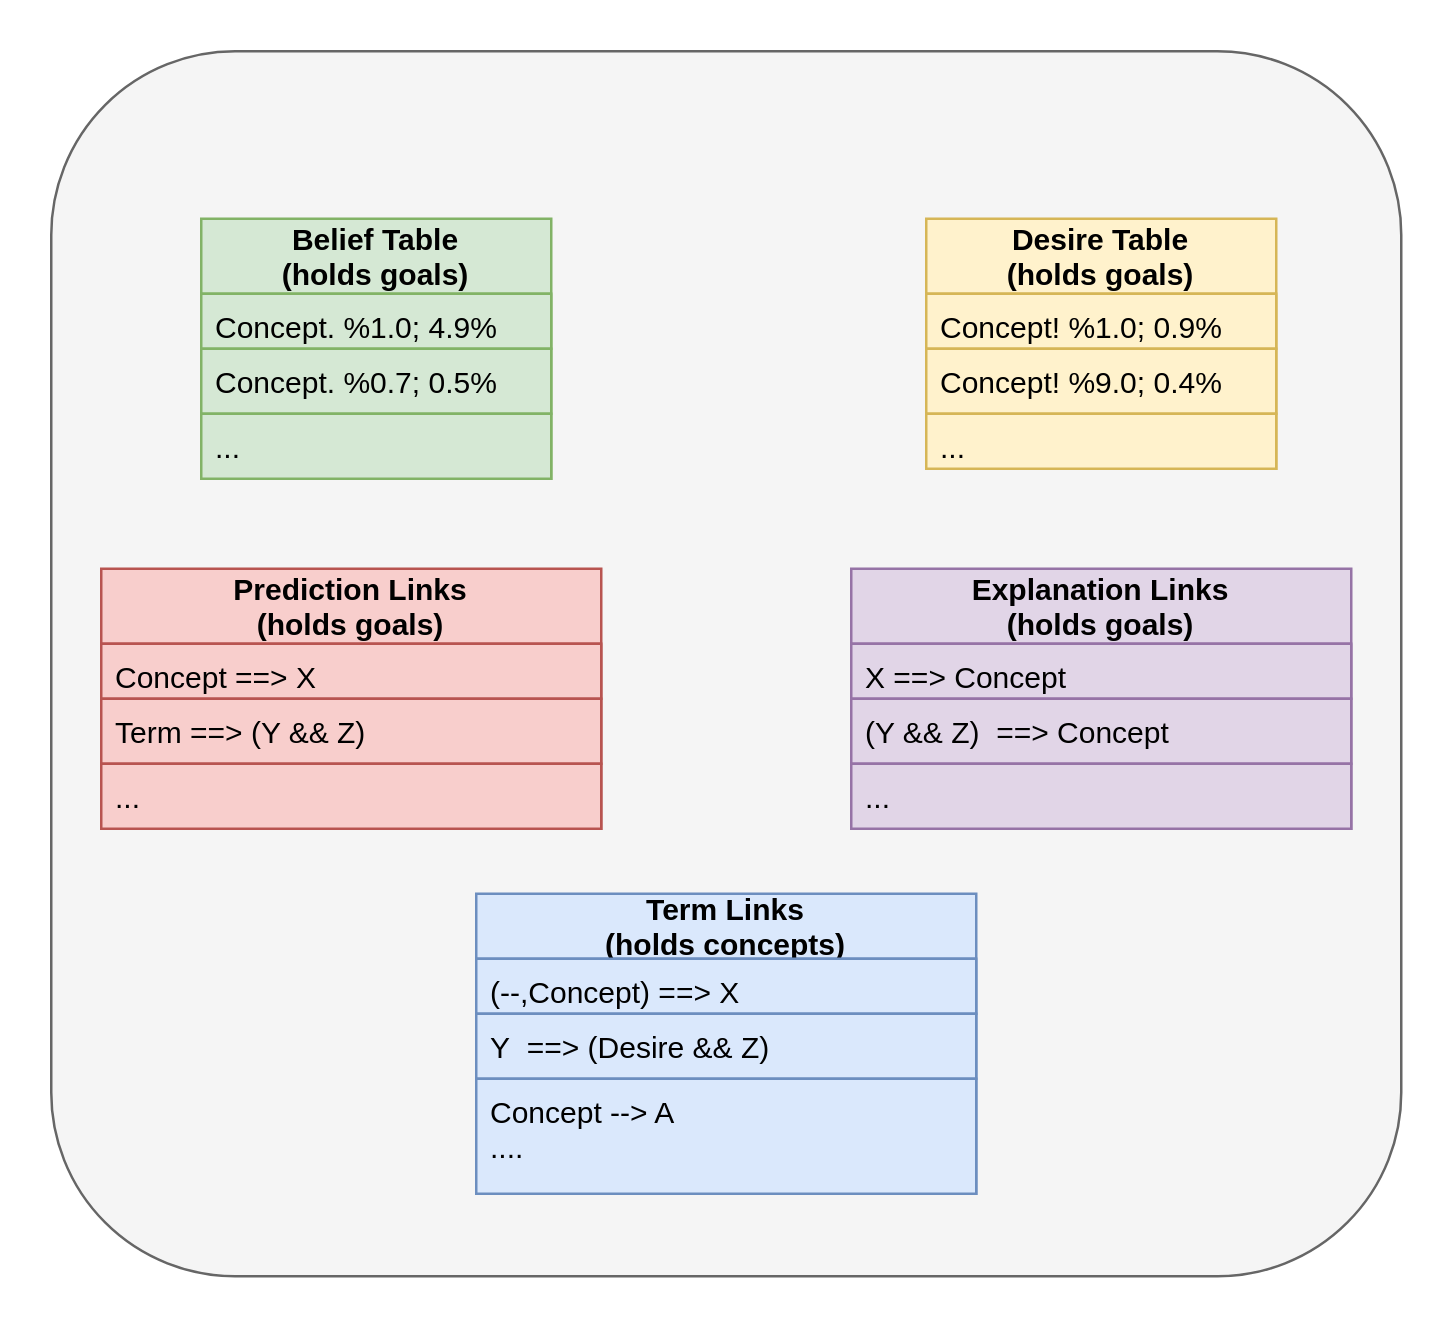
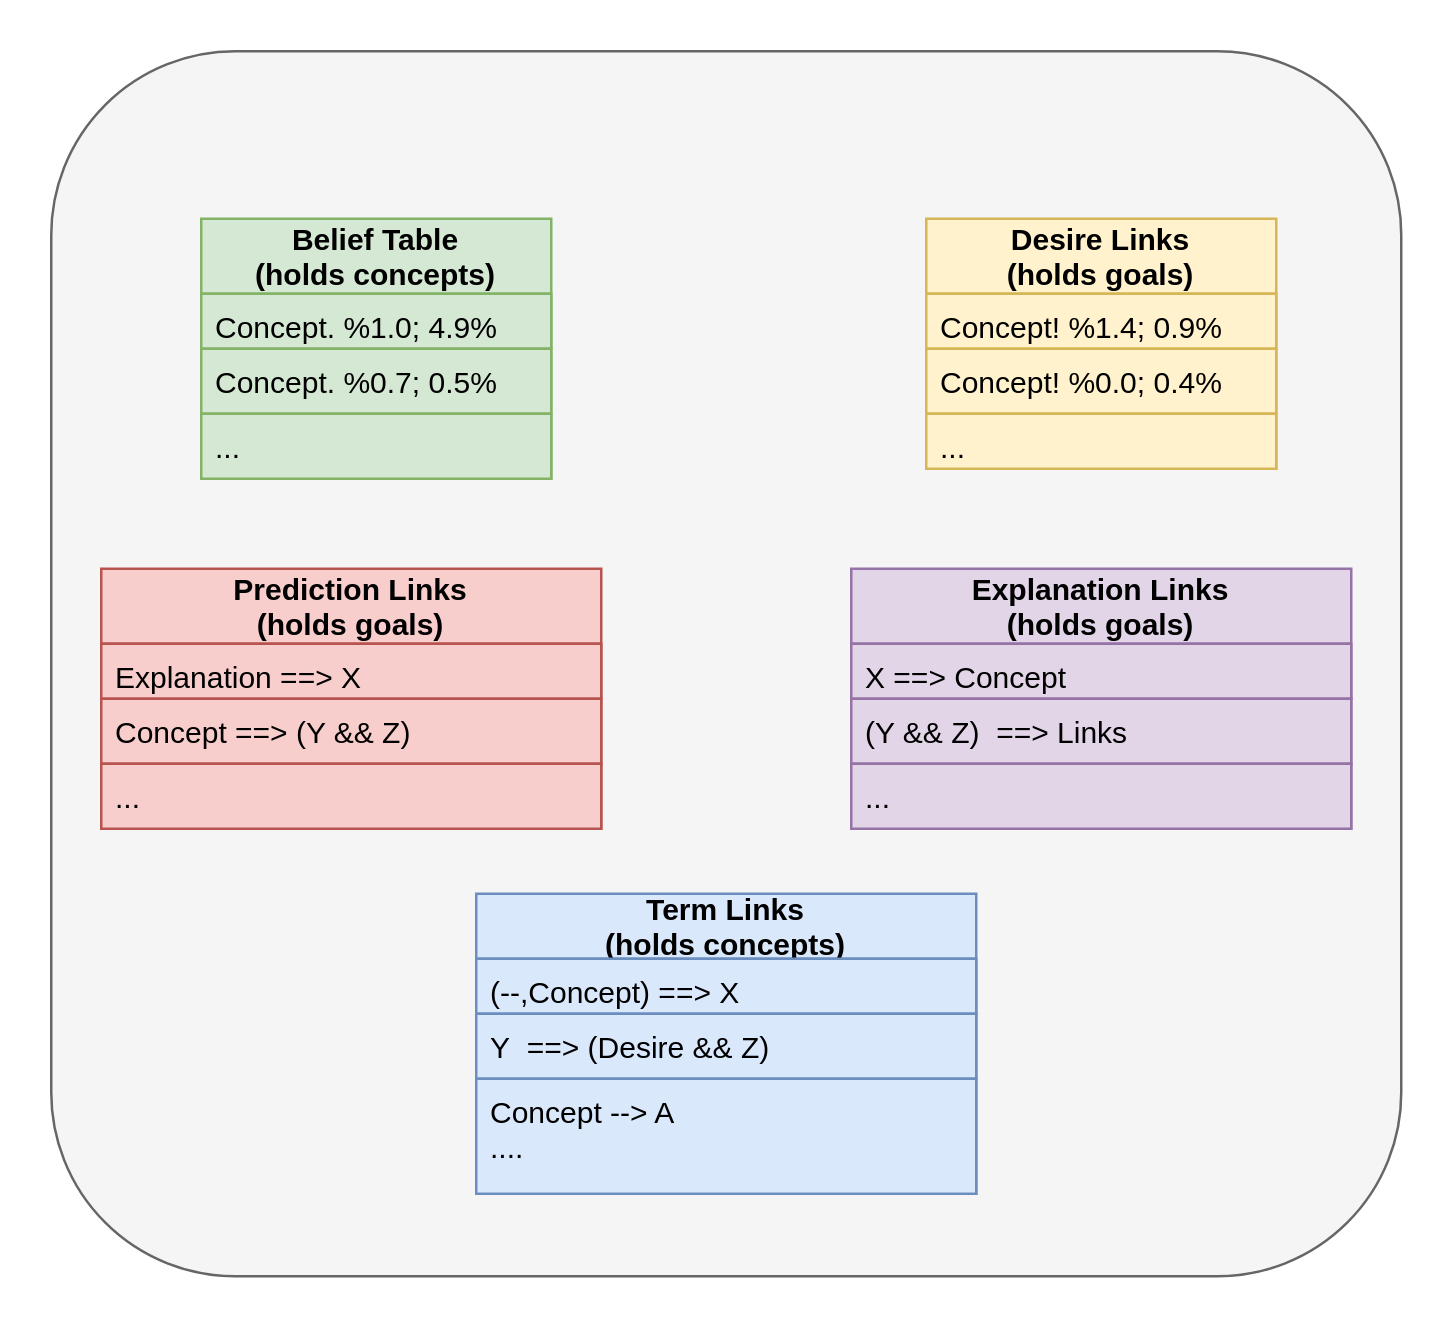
node "Belief Table (holds goals)": label "Belief Table (holds goals)" -> "Belief Table (holds concepts)"
node "Desire Table (holds goals)": label "Desire Table (holds goals)" -> "Desire Links (holds goals)"
node "Concept! %1.0; 0.9%": label "Concept! %1.0; 0.9%" -> "Concept! %1.4; 0.9%"
node "Concept! %9.0; 0.4%": label "Concept! %9.0; 0.4%" -> "Concept! %0.0; 0.4%"
node "Concept ==> X": label "Concept ==> X" -> "Explanation ==> X"
node "Term ==> (Y && Z)": label "Term ==> (Y && Z)" -> "Concept ==> (Y && Z)"
node "(Y && Z) ==> Concept": label "(Y && Z) ==> Concept" -> "(Y && Z) ==> Links"
